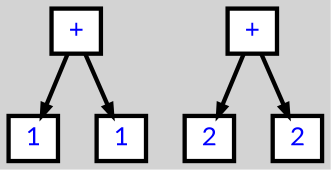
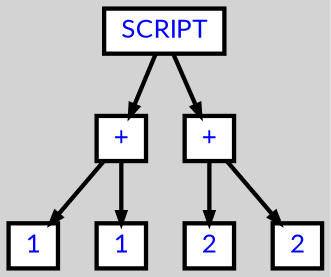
node "SCRIPT": added
